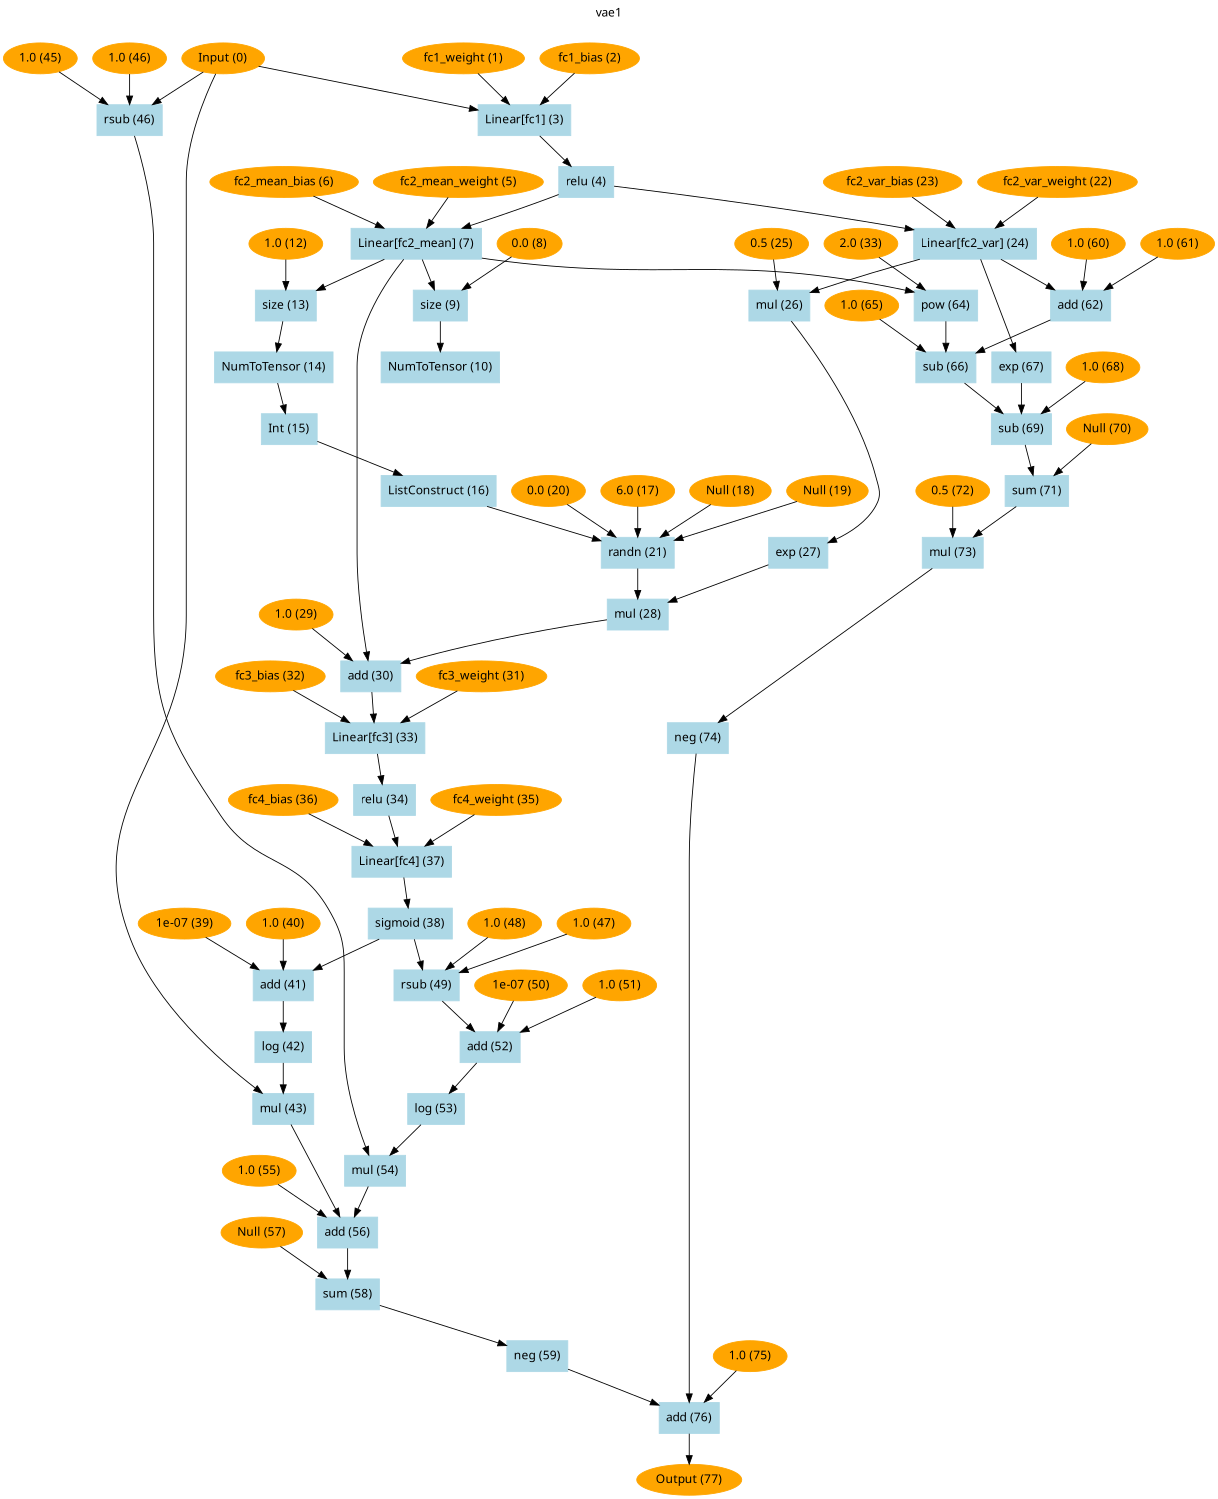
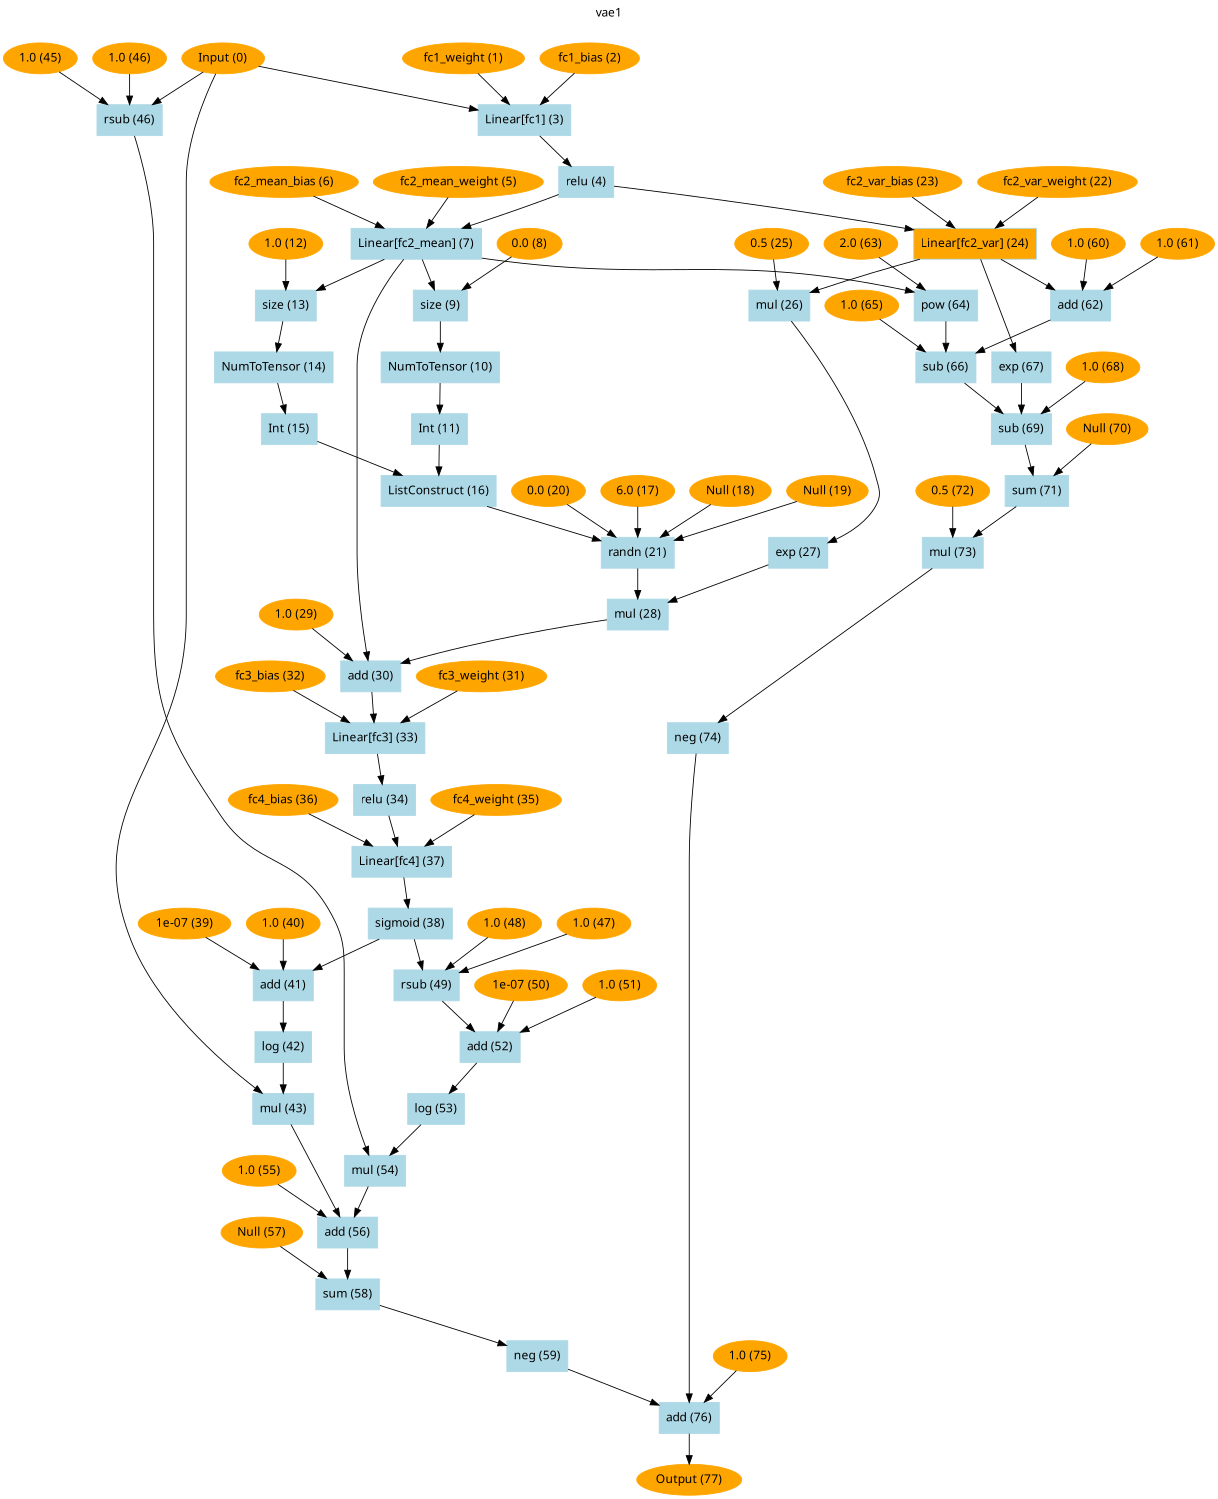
node "2.0 (33)": label "2.0 (33)" -> "2.0 (63)"
node "Linear[fc2_var] (24)": fillcolor lightblue -> orange
node "Int (11)": added
